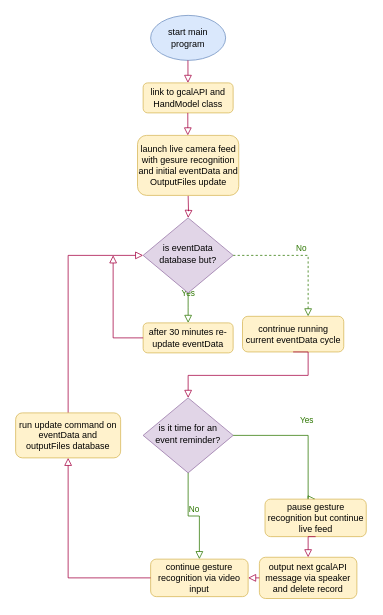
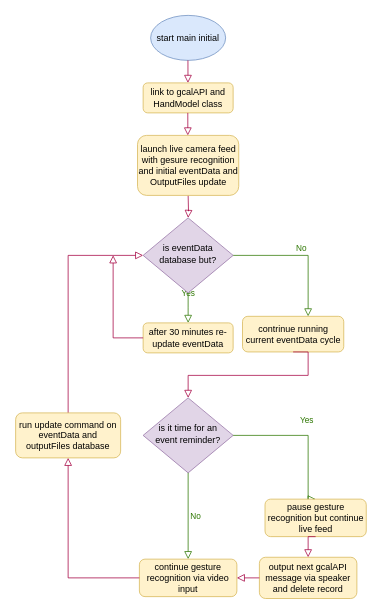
node "start main program": label "start main program" -> "start main initial"
edge "is eventData database but?" -> "contrinue running current eventData cycle": style dashed -> solid
node "continue gesture recognition via video input": moved (199, 578) -> (188, 578)
